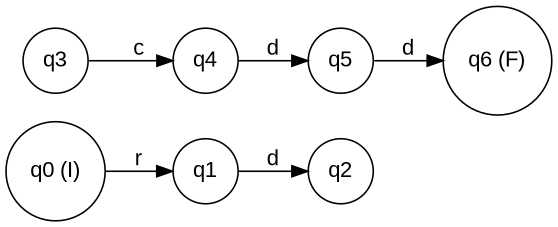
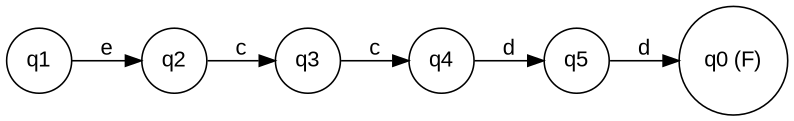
edge "q2" -> "q3": added, label "c"
node "q6 (F)": label "q6 (F)" -> "q0 (F)"
edge "q1" -> "q2": label "d" -> "e"
node "q0 (I)": removed
